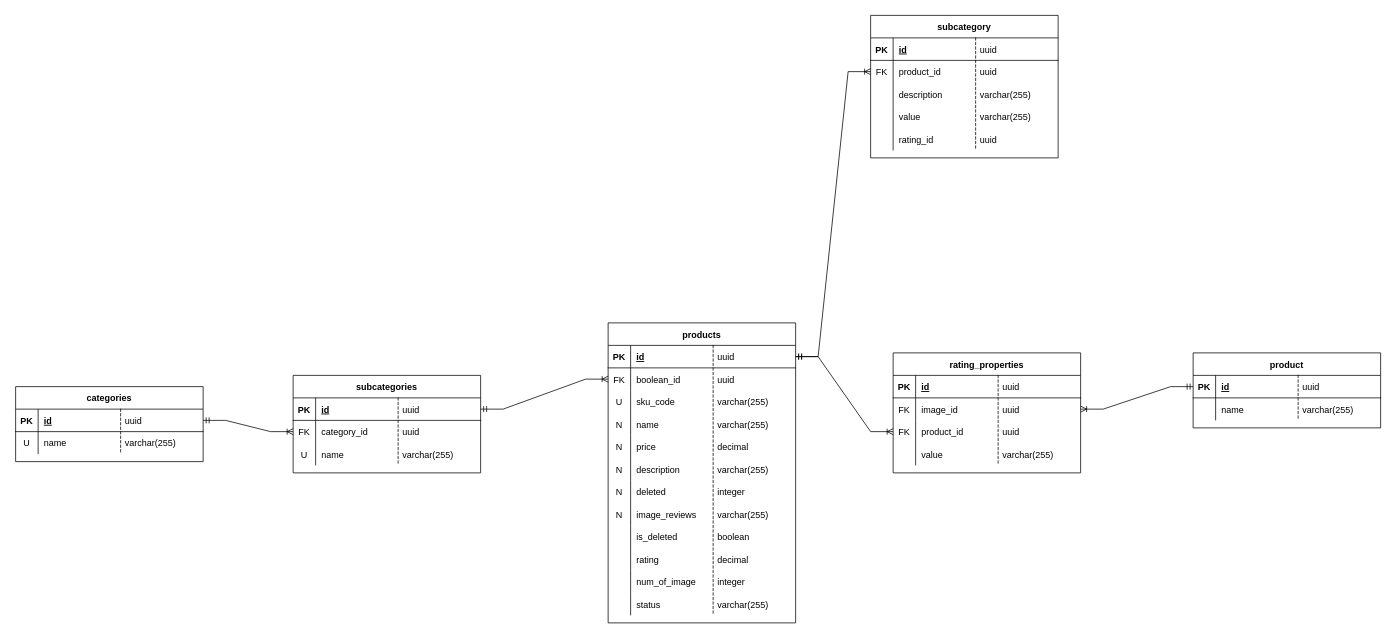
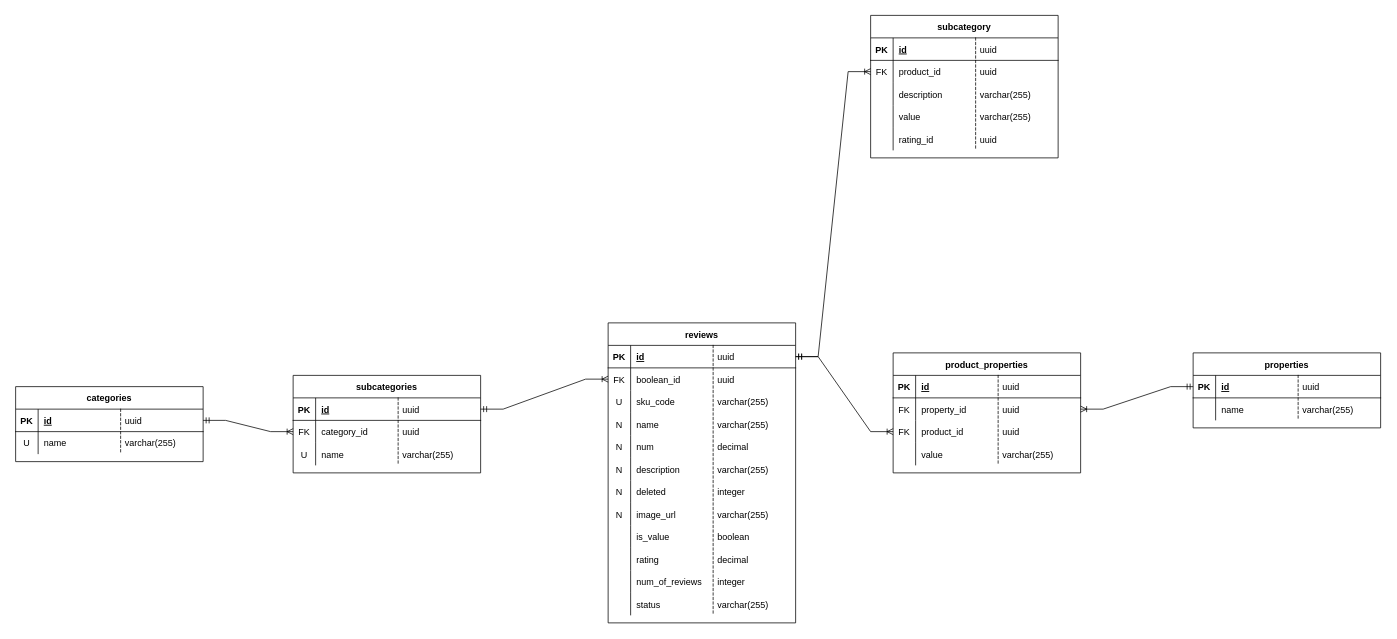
node "products": label "products" -> "reviews"
node "rating_properties": label "rating_properties" -> "product_properties"
node "product": label "product" -> "properties"
node "image_id": label "image_id" -> "property_id"
node "price": label "price" -> "num"
node "image_reviews": label "image_reviews" -> "image_url"
node "is_deleted": label "is_deleted" -> "is_value"
node "num_of_image": label "num_of_image" -> "num_of_reviews"
